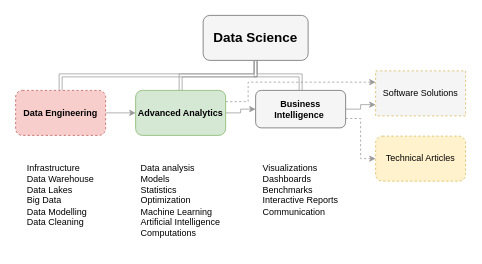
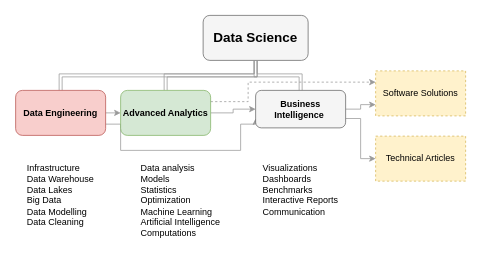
node "Software Solutions": fillcolor #f5f5f5 -> #fff2cc
node "Data Engineering": style dashed -> solid
node "Advanced Analytics": moved (180, 113) -> (165, 113)
edge "Business Intelligence" -> "Technical Articles": style dashed -> solid
edge "Data Engineering" -> "Business Intelligence": added
node "Technical Articles": shape rounded rectangle -> rectangle
